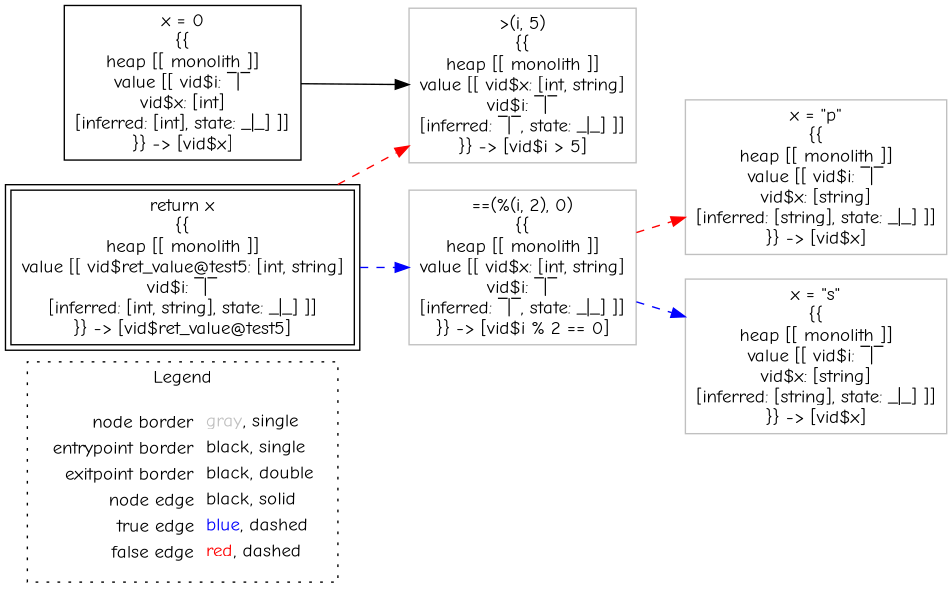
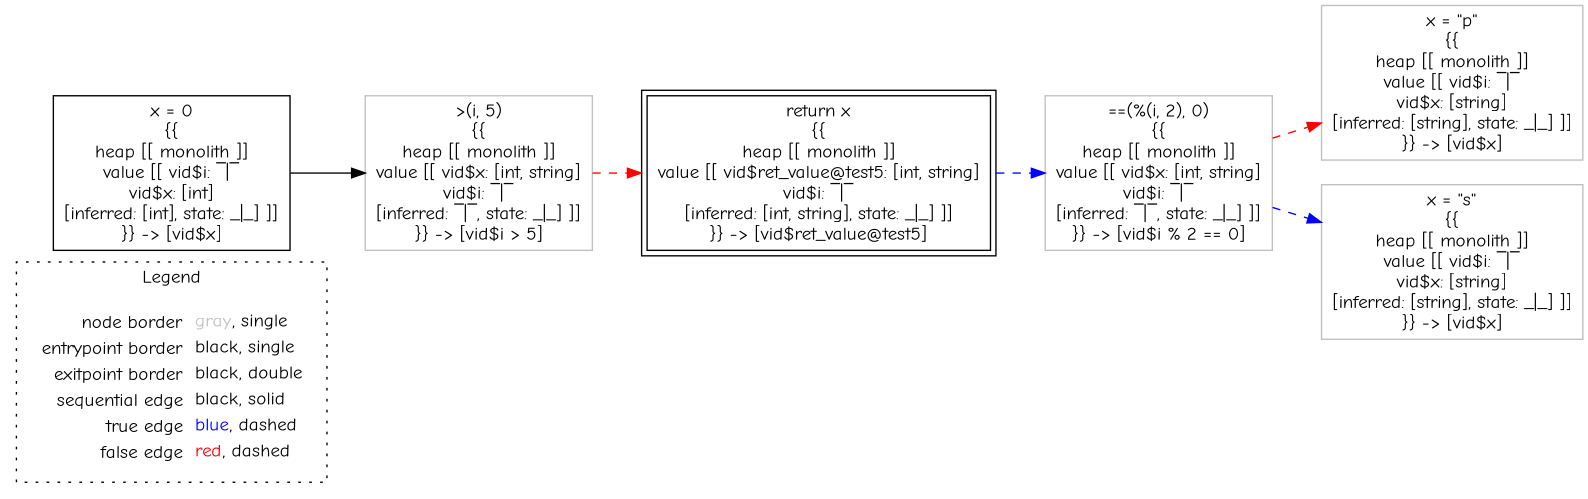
edge "return x" -> ">(i, 5)": reversed
node "node border": text "node edge" -> "sequential edge"
